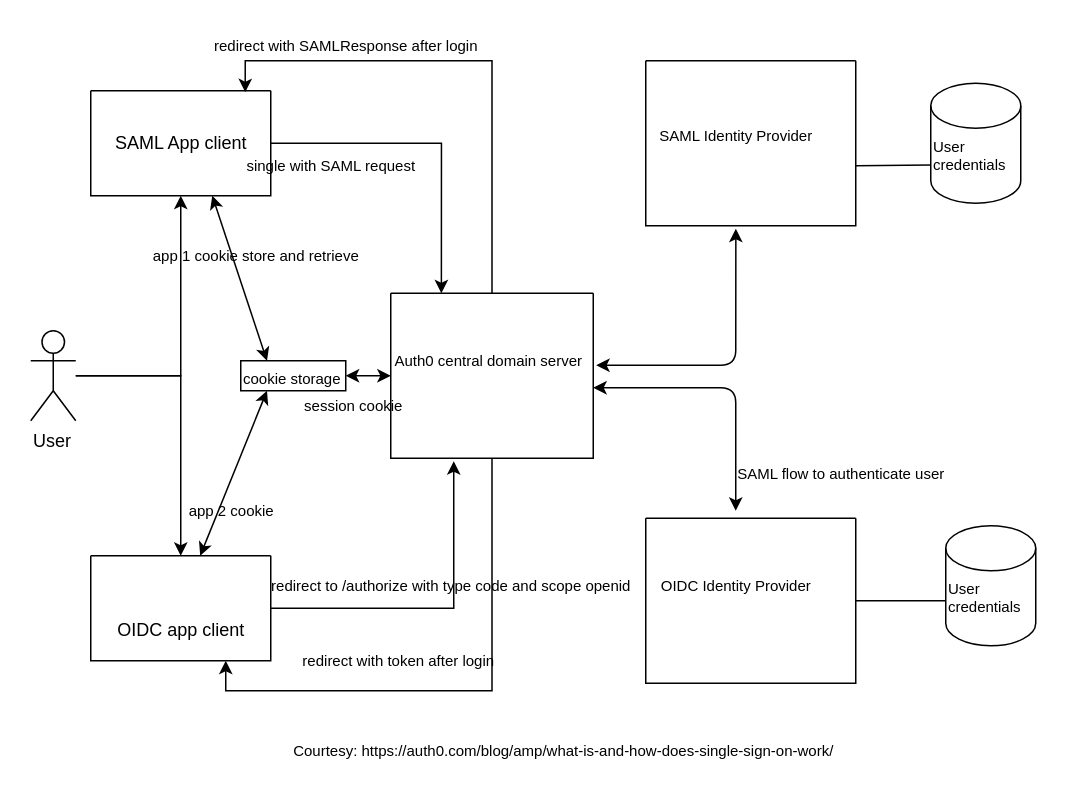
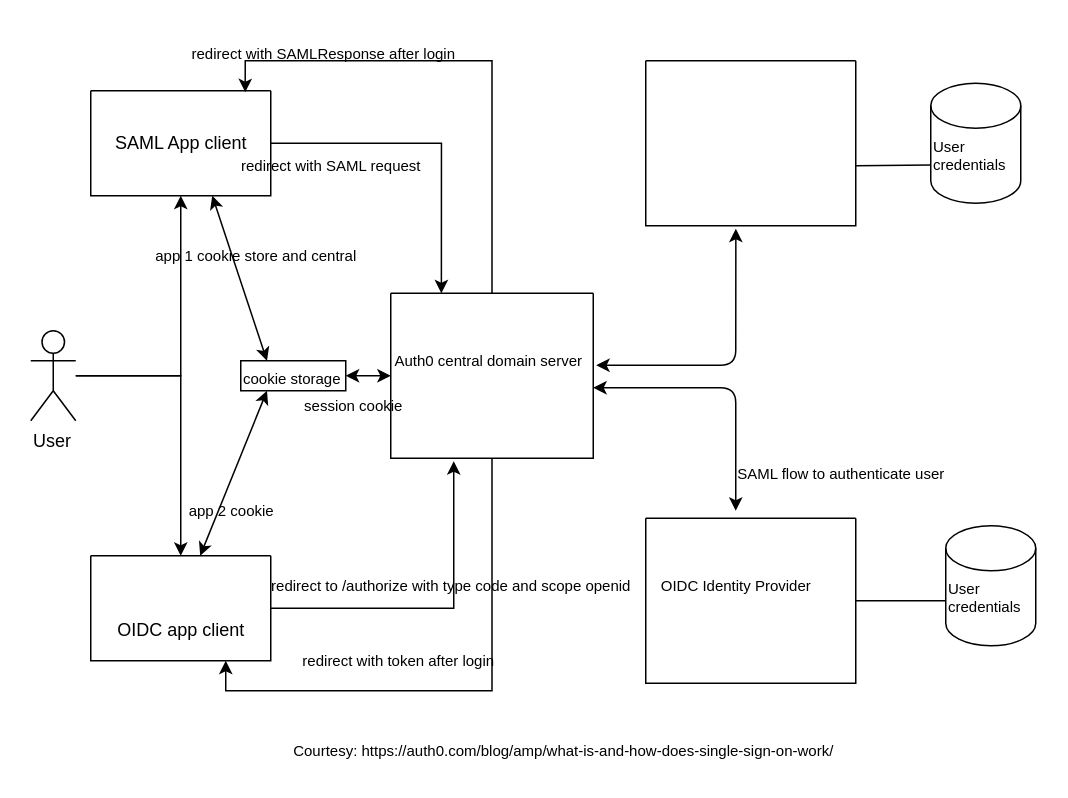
node "redirect with SAMLResponse after login": moved (346, 46) -> (323, 53)
node "SAML Identity Provider": removed
node "single with SAML request": label "single with SAML request" -> "redirect with SAML request"
node "app 1 cookie store and retrieve": label "app 1 cookie store and retrieve" -> "app 1 cookie store and central"
